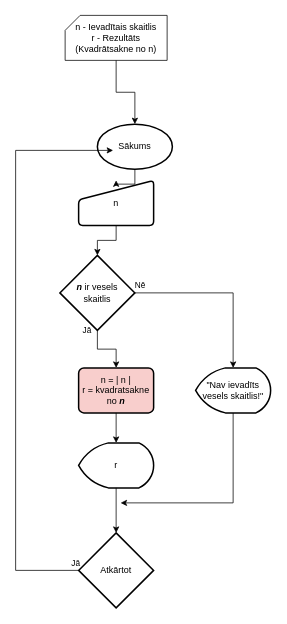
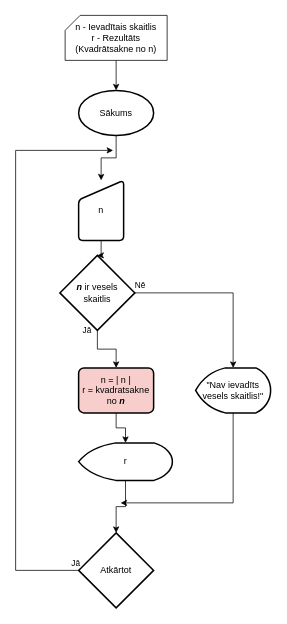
node "Sākums": moved (135, 147) -> (116, 113)
node "n": size 75x45 -> 45x60
node "r": size 75x45 -> 94x38
